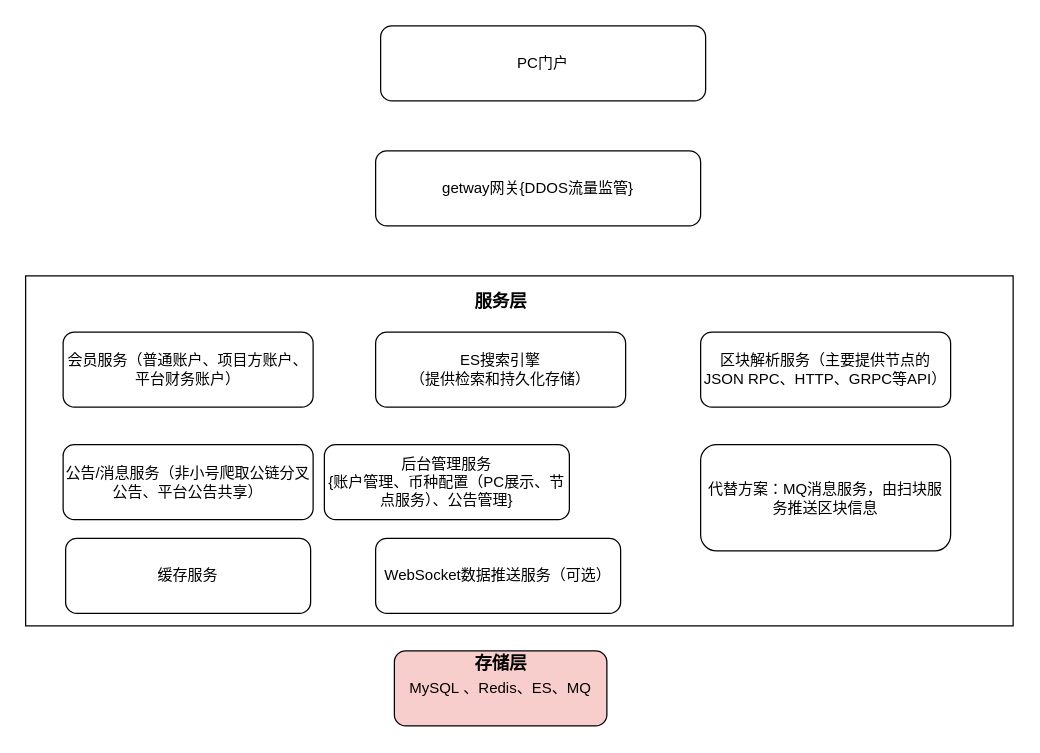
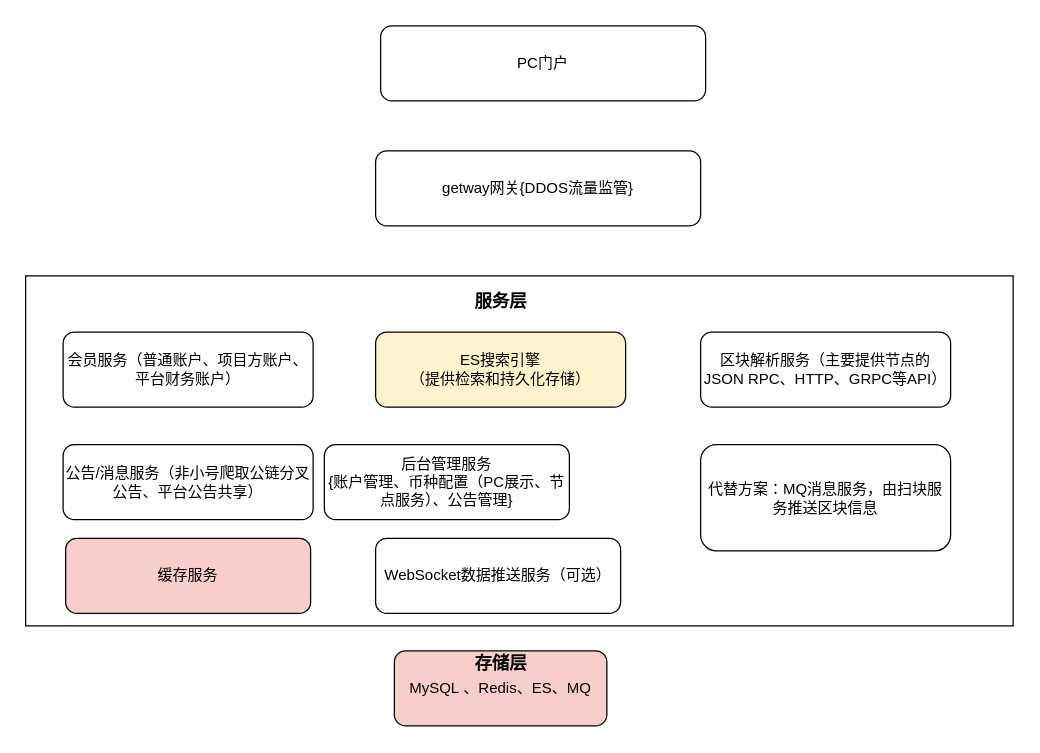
node "ES搜索引擎 （提供检索和持久化存储）": fillcolor #ffffff -> #fff2cc
node "缓存服务": fillcolor #ffffff -> #f8cecc
